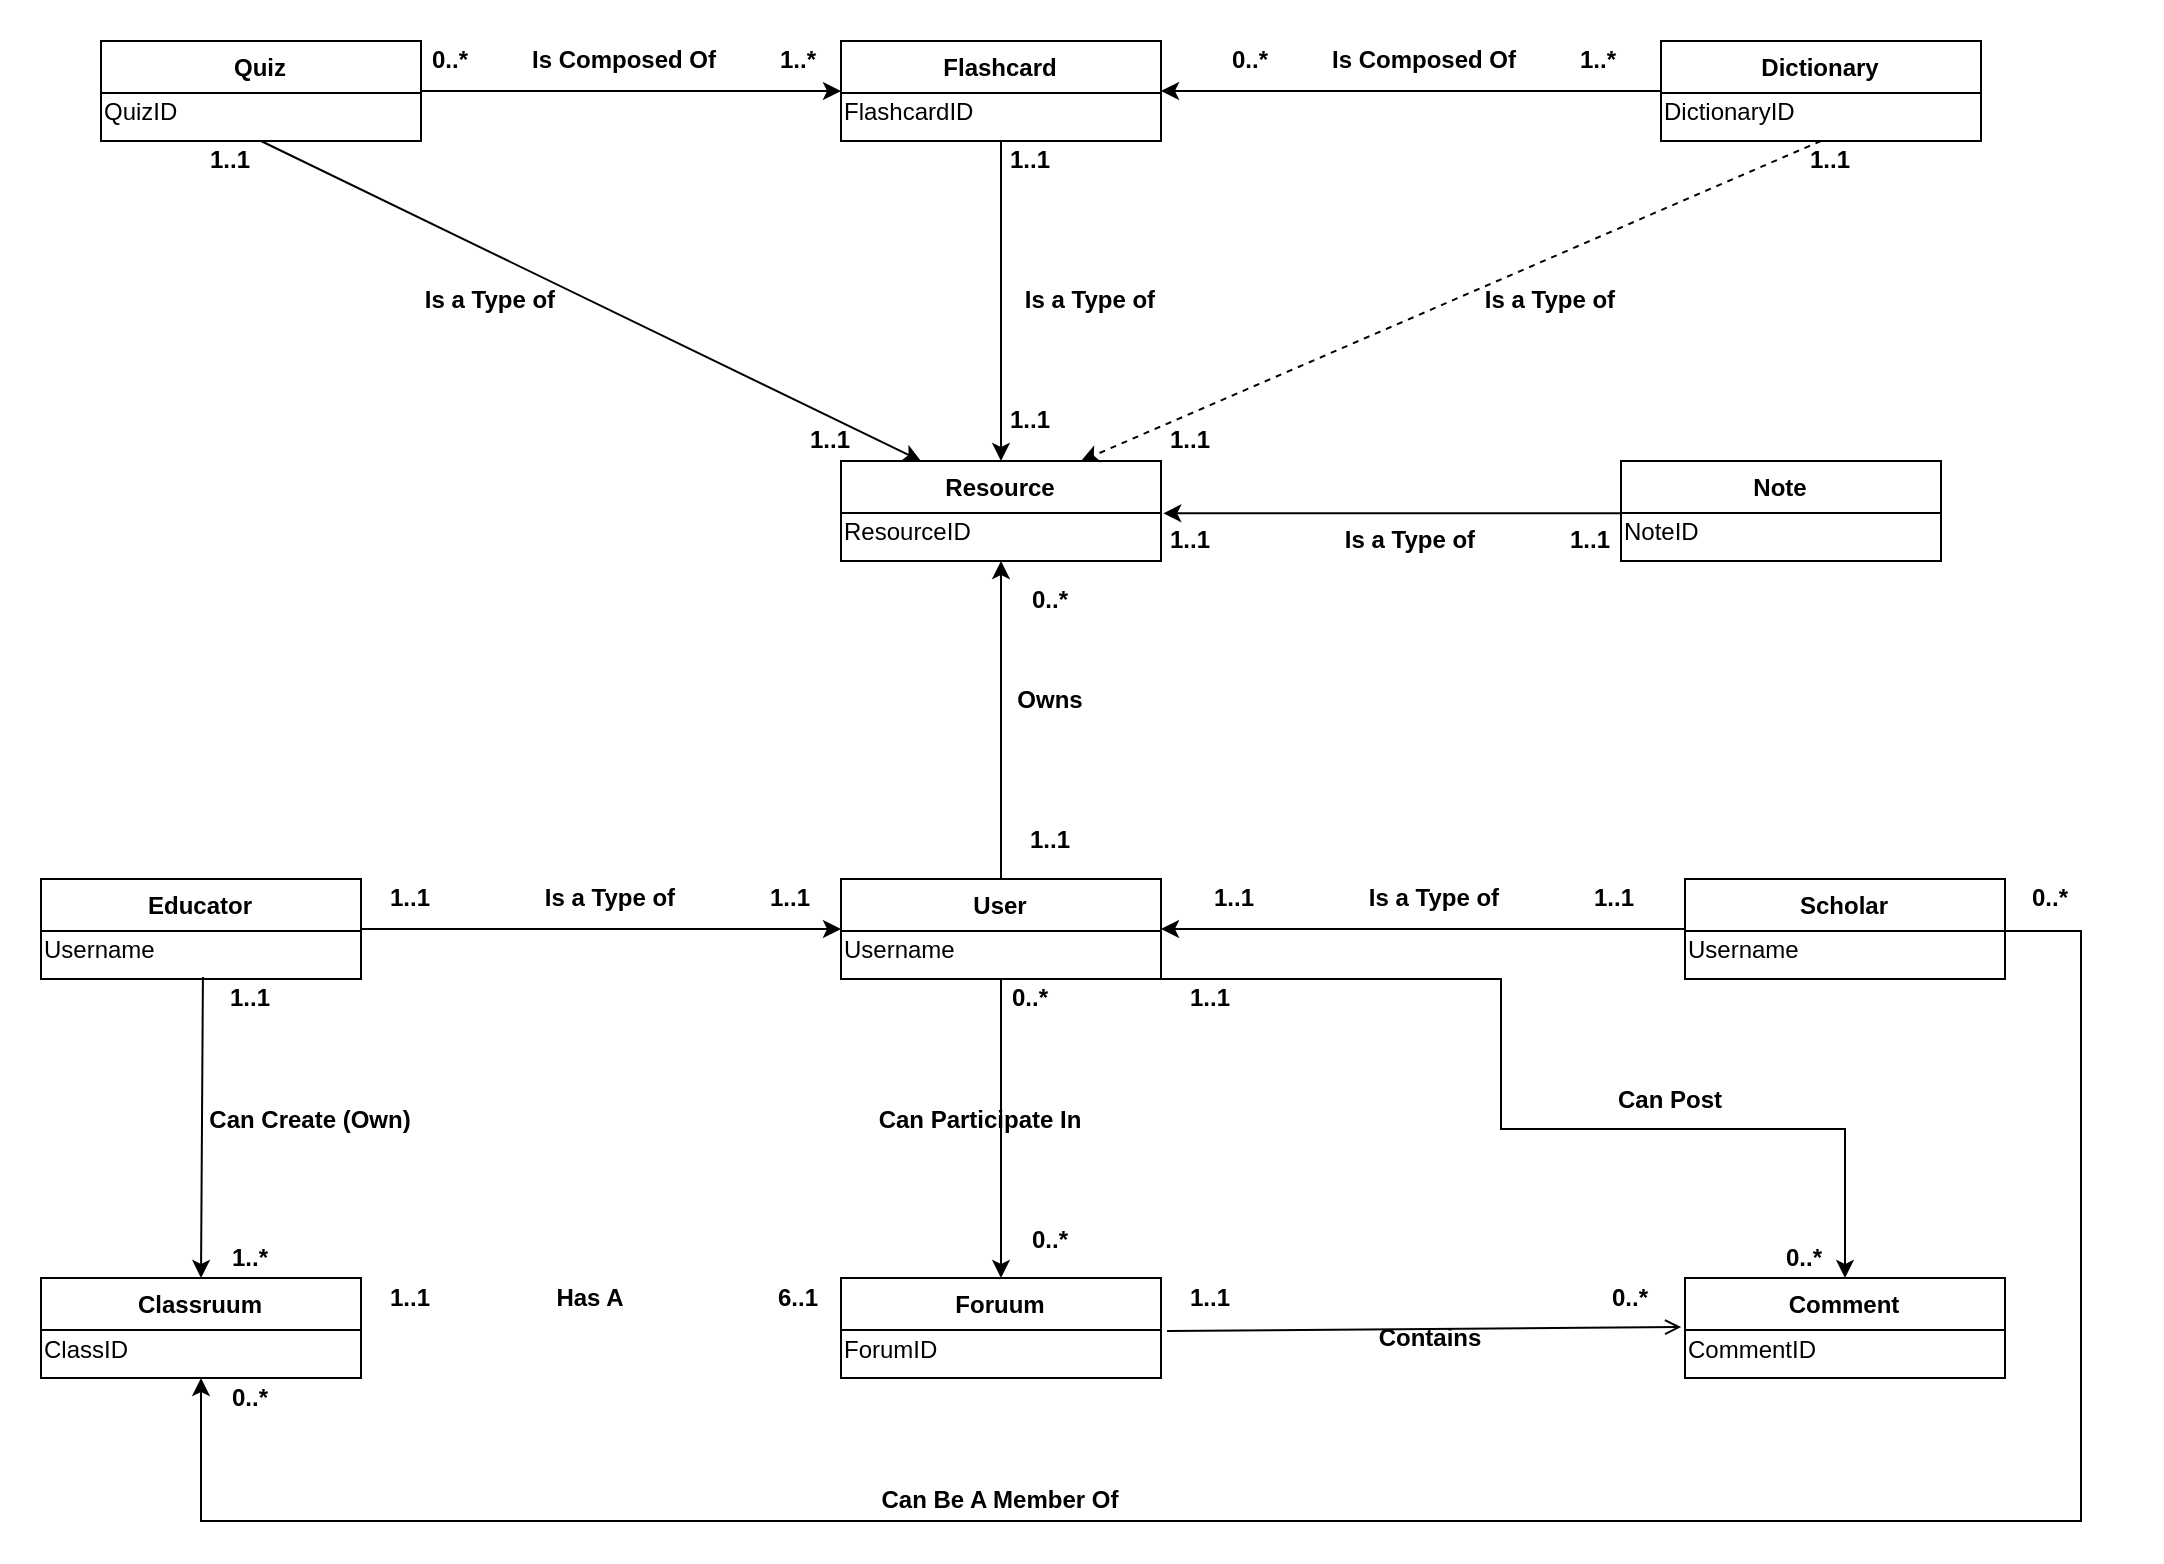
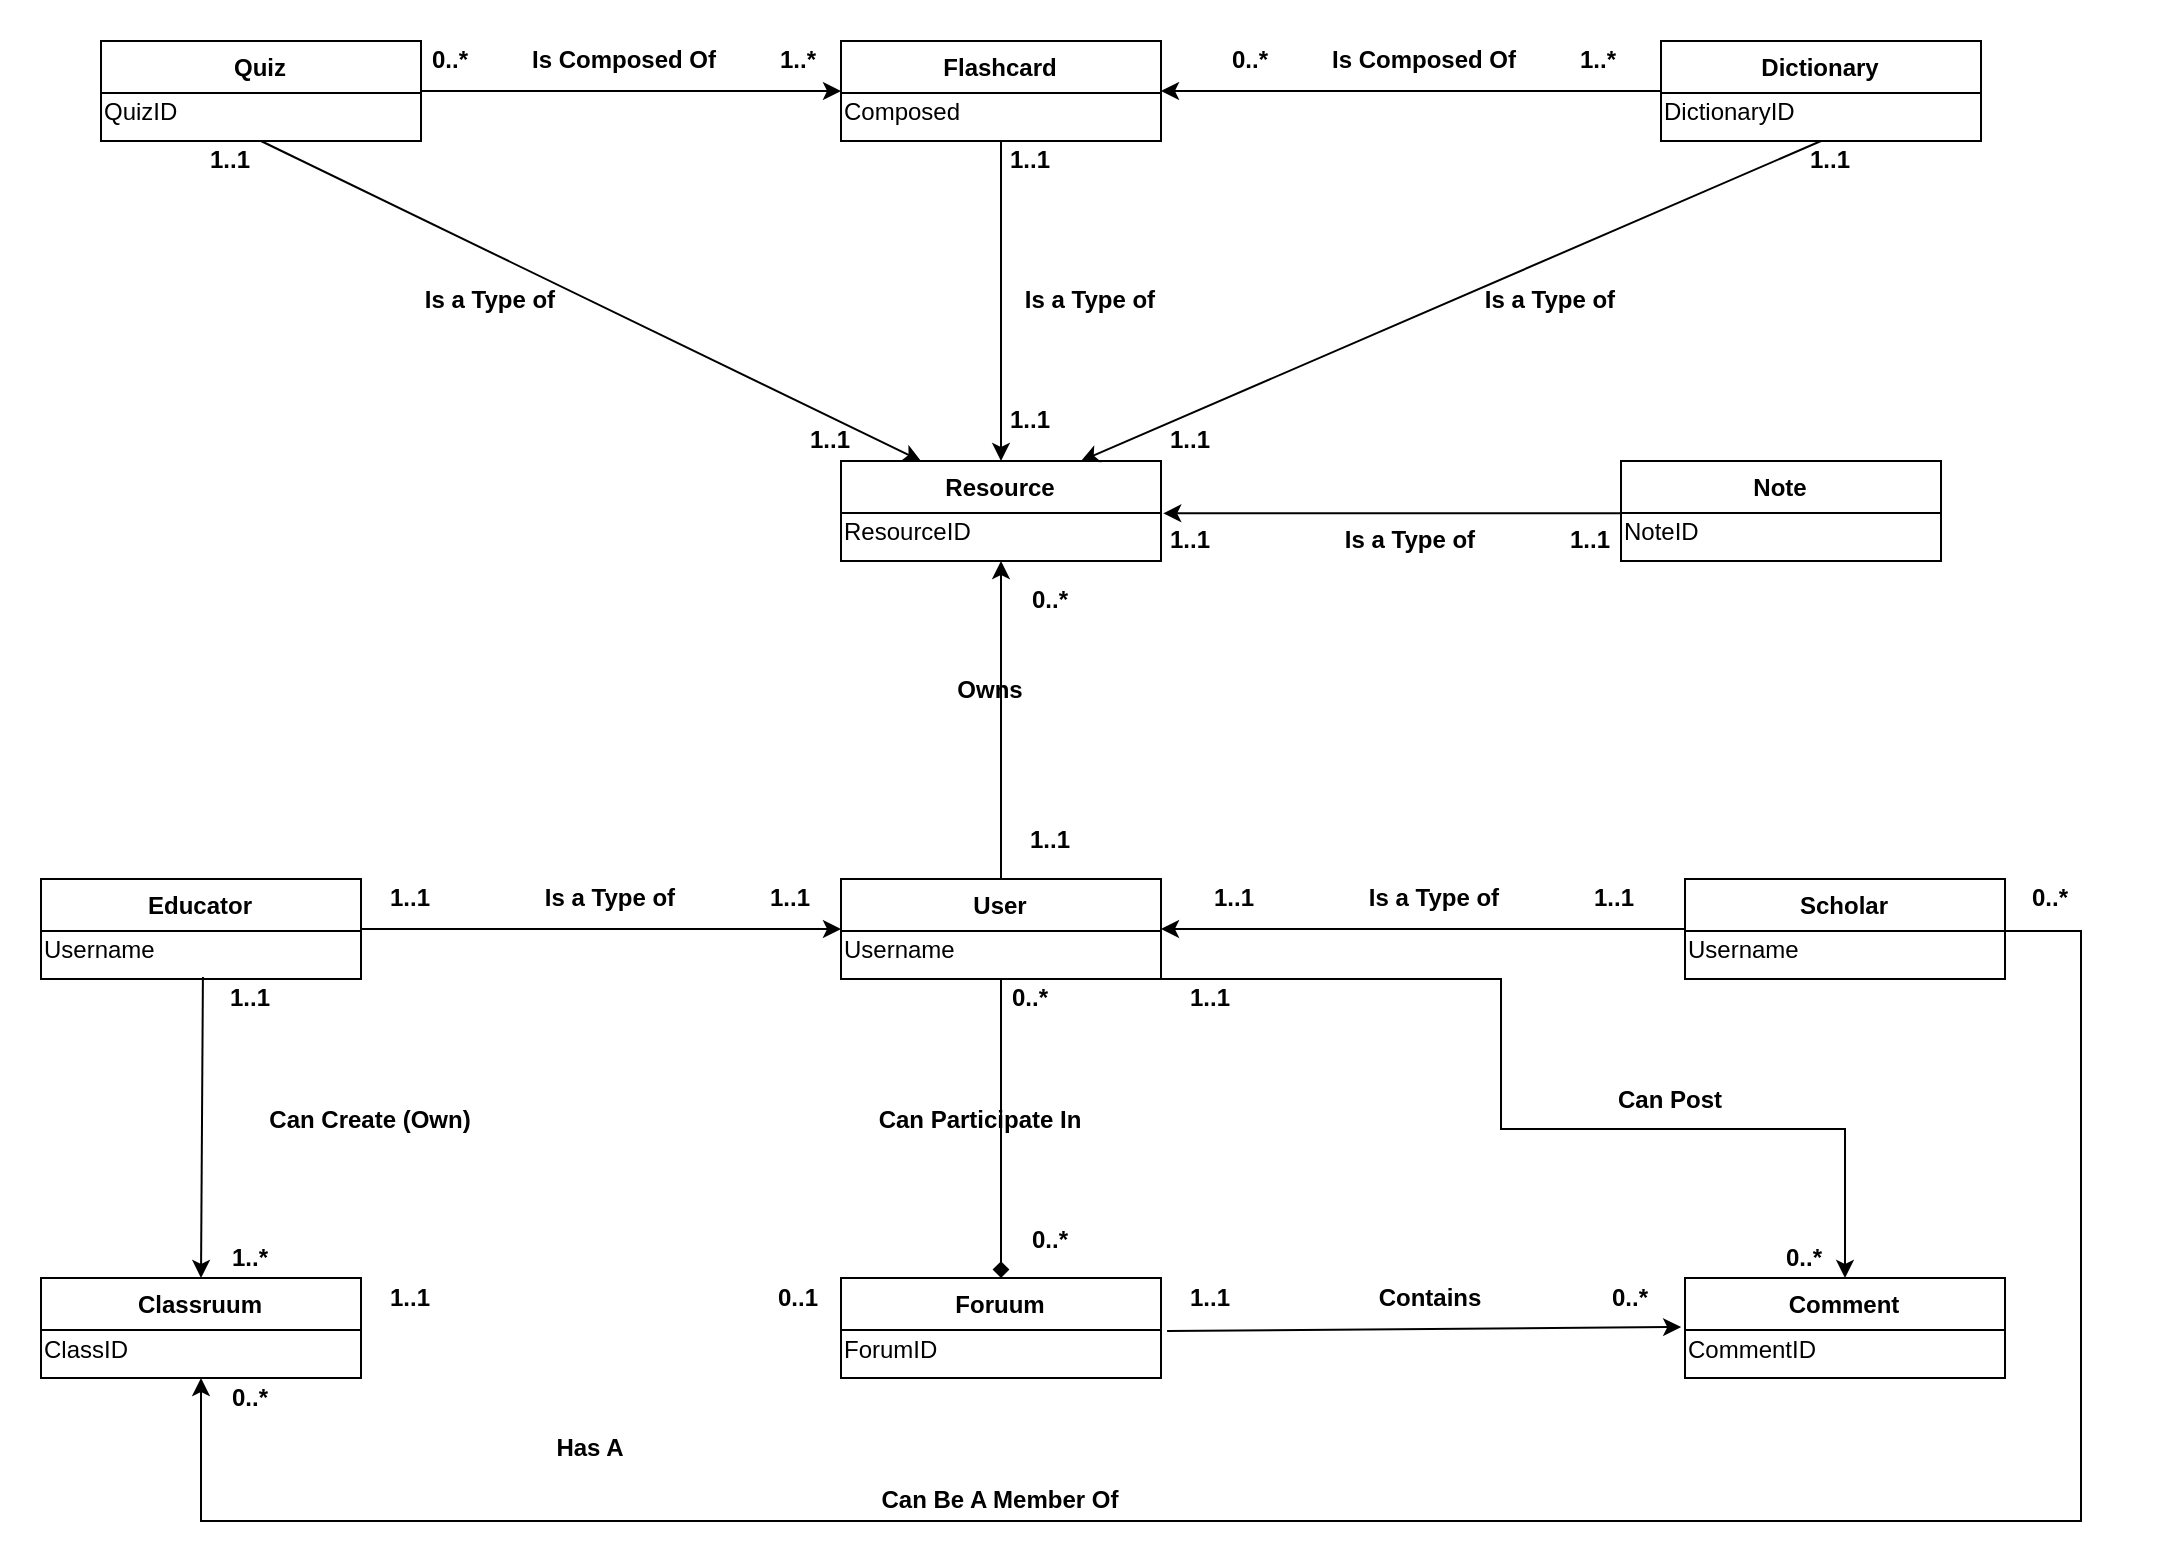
node "FlashcardID": label "FlashcardID" -> "Composed"
edge "Dictionary" -> "Resource": style dashed -> solid
node "Owns": moved (1051, 701) -> (991, 691)
node "Can Create (Own)": moved (311, 1121) -> (371, 1121)
edge "User" -> "Foruum": arrowhead classic -> diamond
node "Has A": moved (591, 1298) -> (591, 1448)
node "6..1": label "6..1" -> "0..1"
edge "ForumID" -> "CommentID": arrowhead open -> classic
node "Contains": moved (1431, 1338) -> (1431, 1298)
